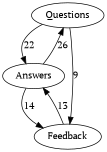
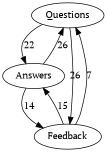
edge "Questions" -> "Feedback": label "9" -> "26"
edge "Feedback" -> "Questions": added, label "7"
edge "Feedback" -> "Answers": label "13" -> "15"
